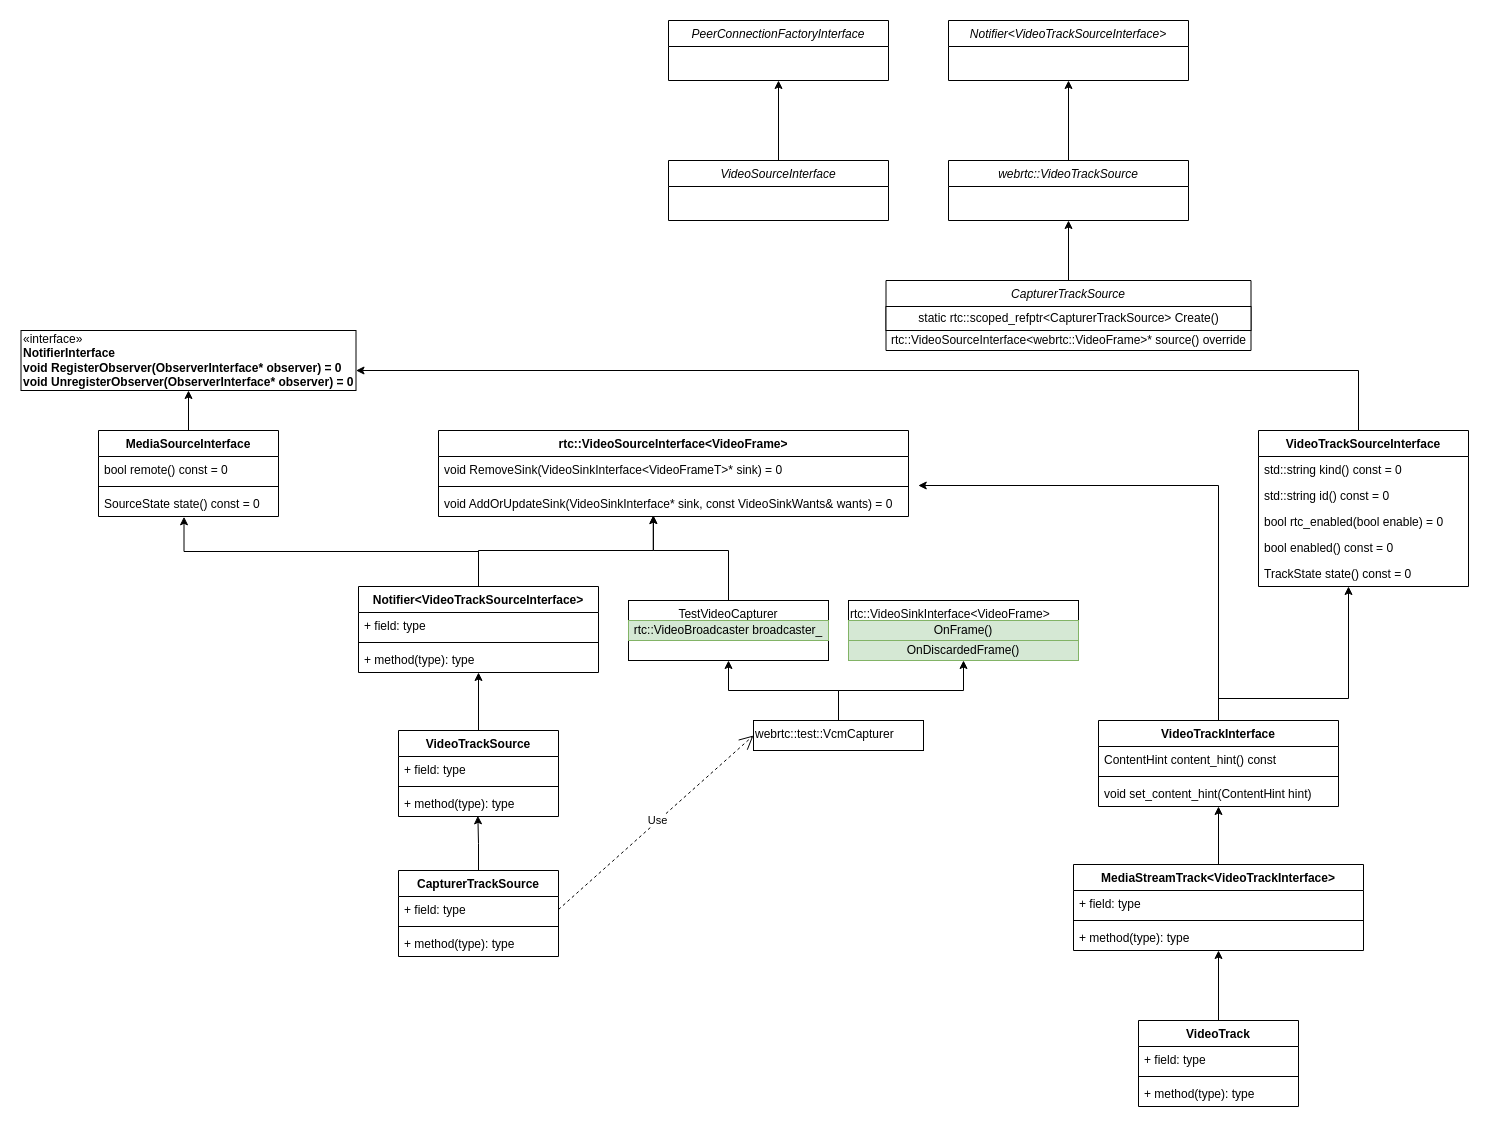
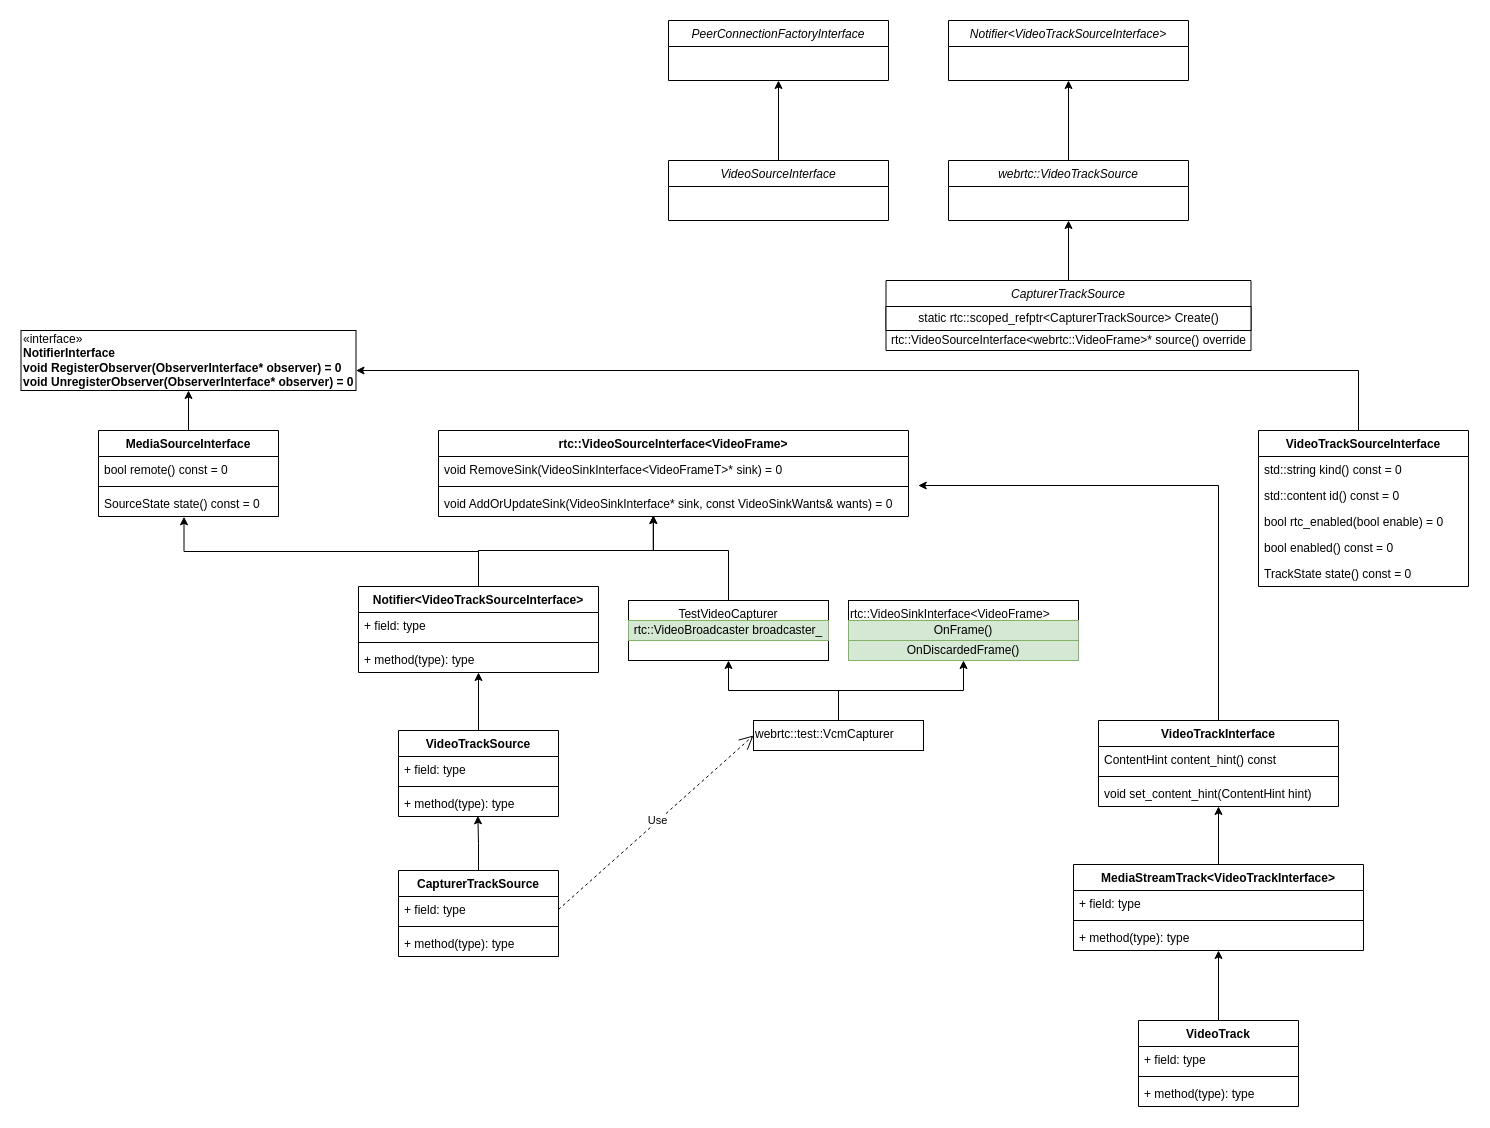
node "std::string id() const = 0": label "std::string id() const = 0" -> "std::content id() const = 0"
edge "VideoTrackInterface" -> "VideoTrackSourceInterface": removed
